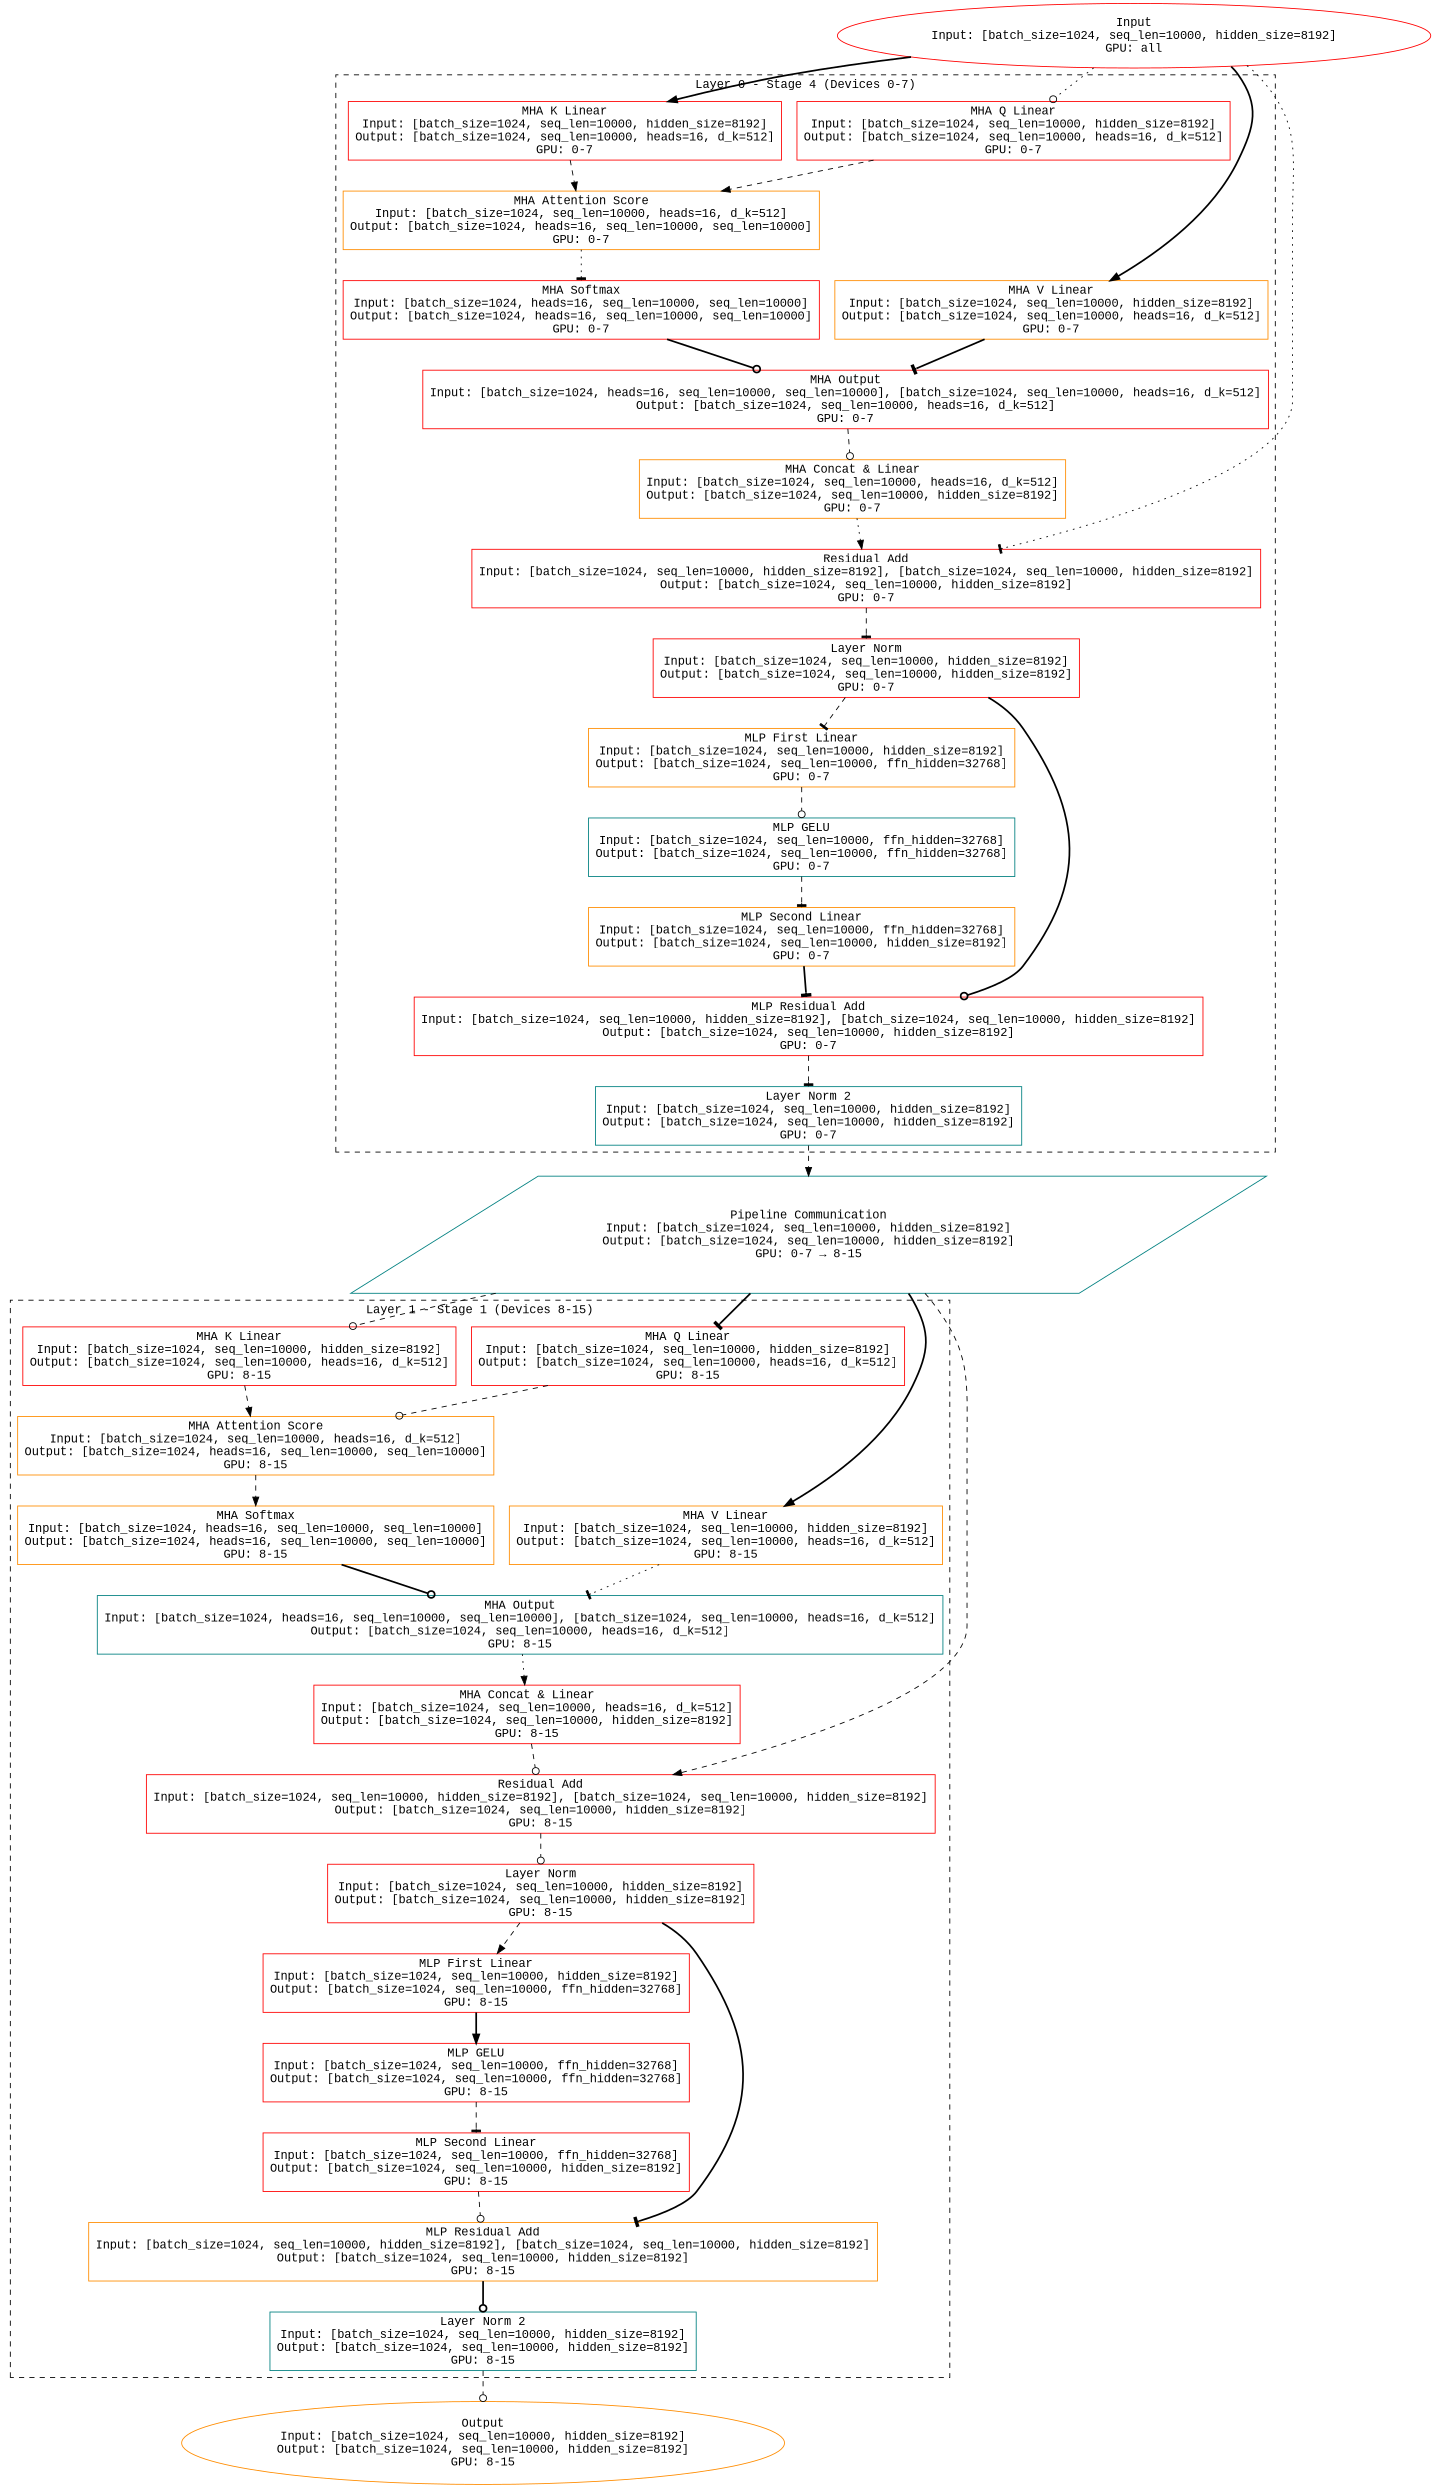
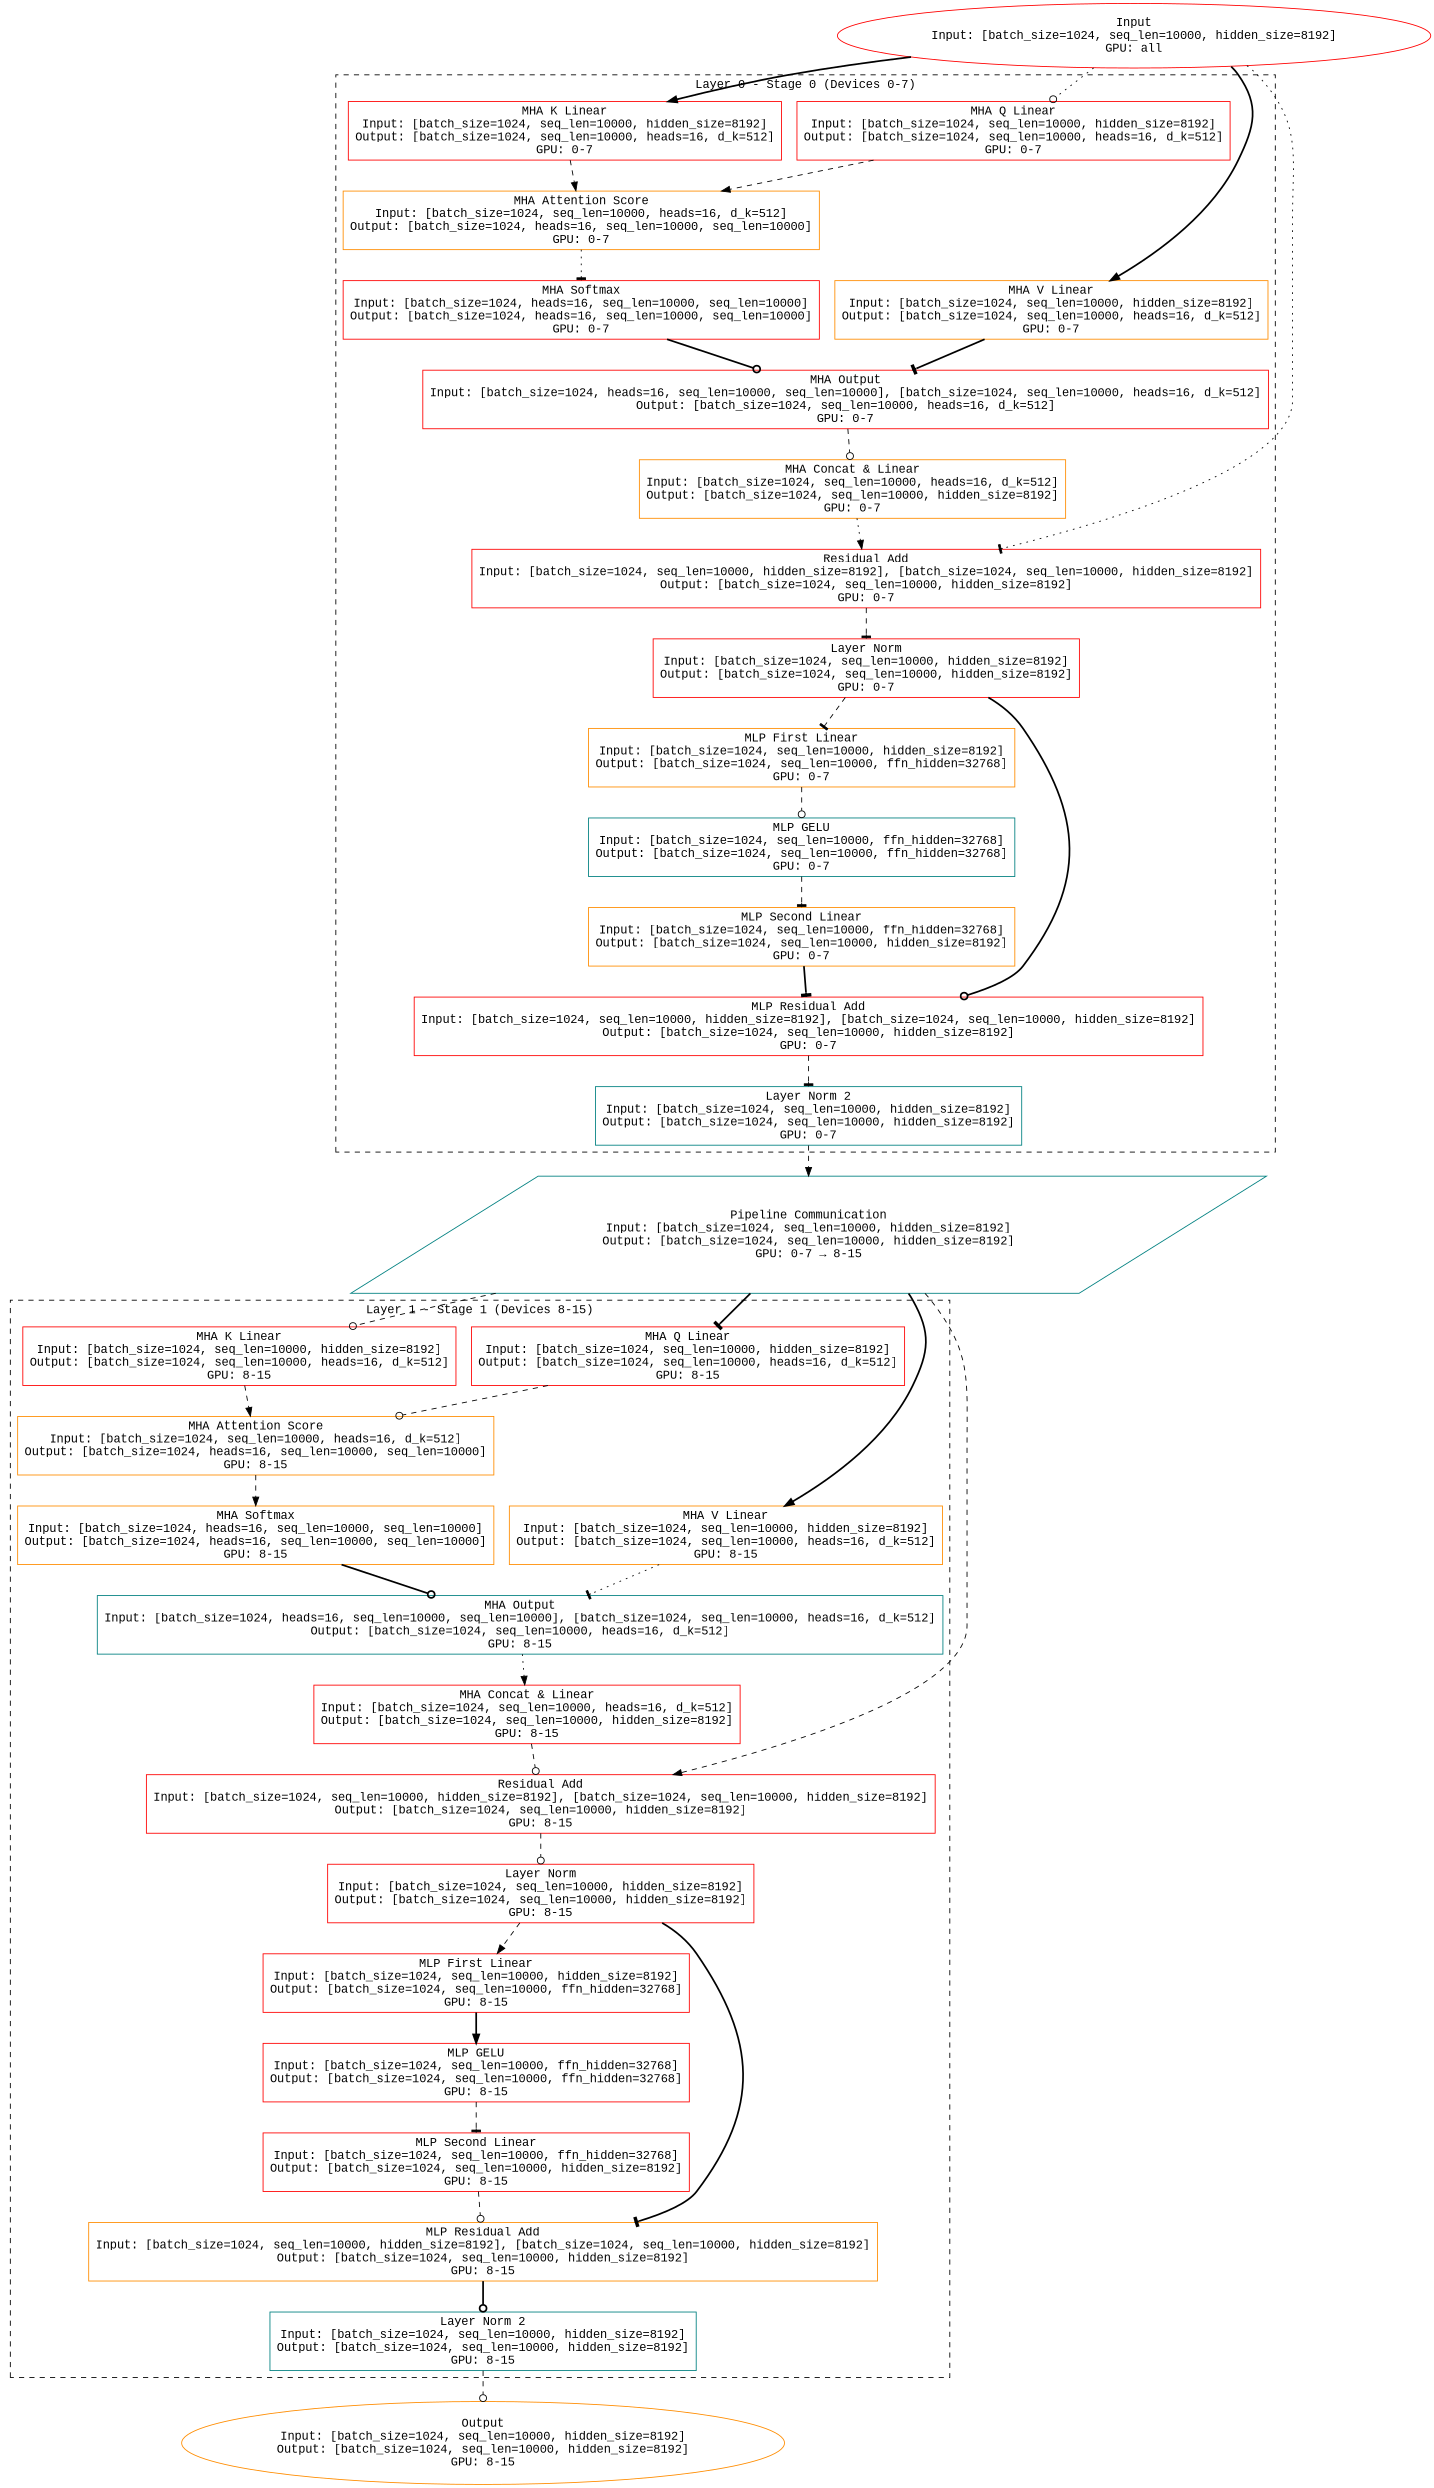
cluster "Layer 0 - Stage 4 (Devices 0-7)": label "Layer 0 - Stage 4 (Devices 0-7)" -> "Layer 0 - Stage 0 (Devices 0-7)"
